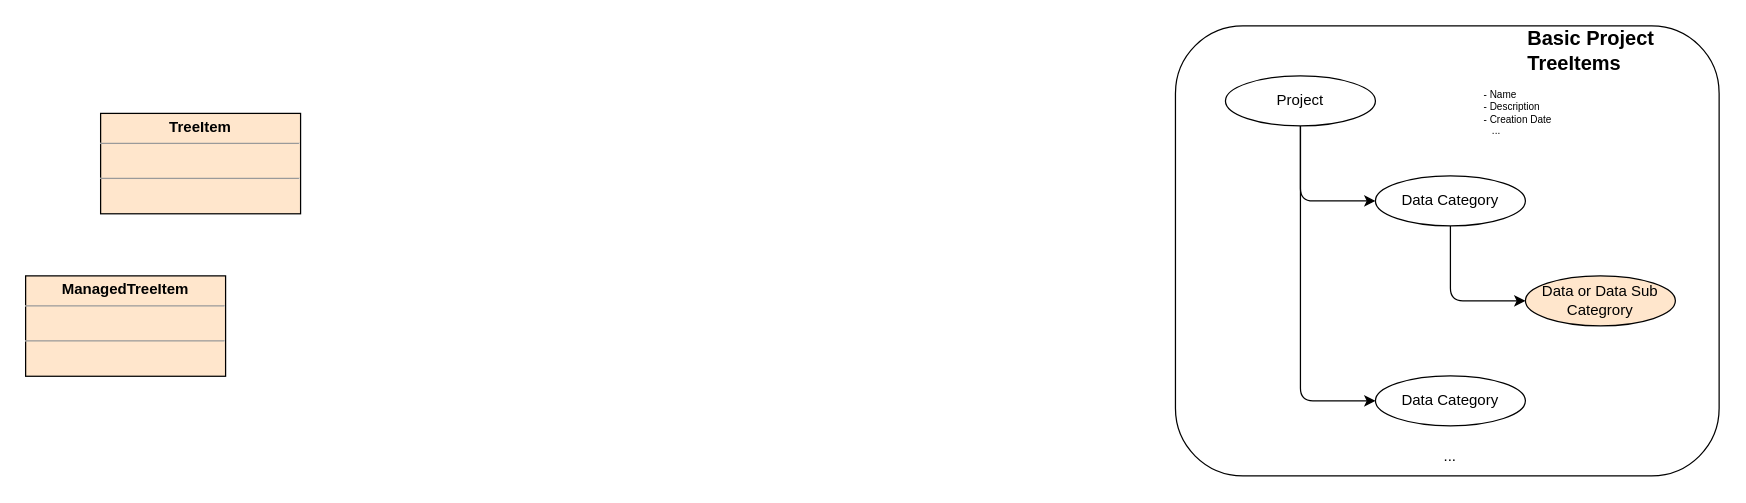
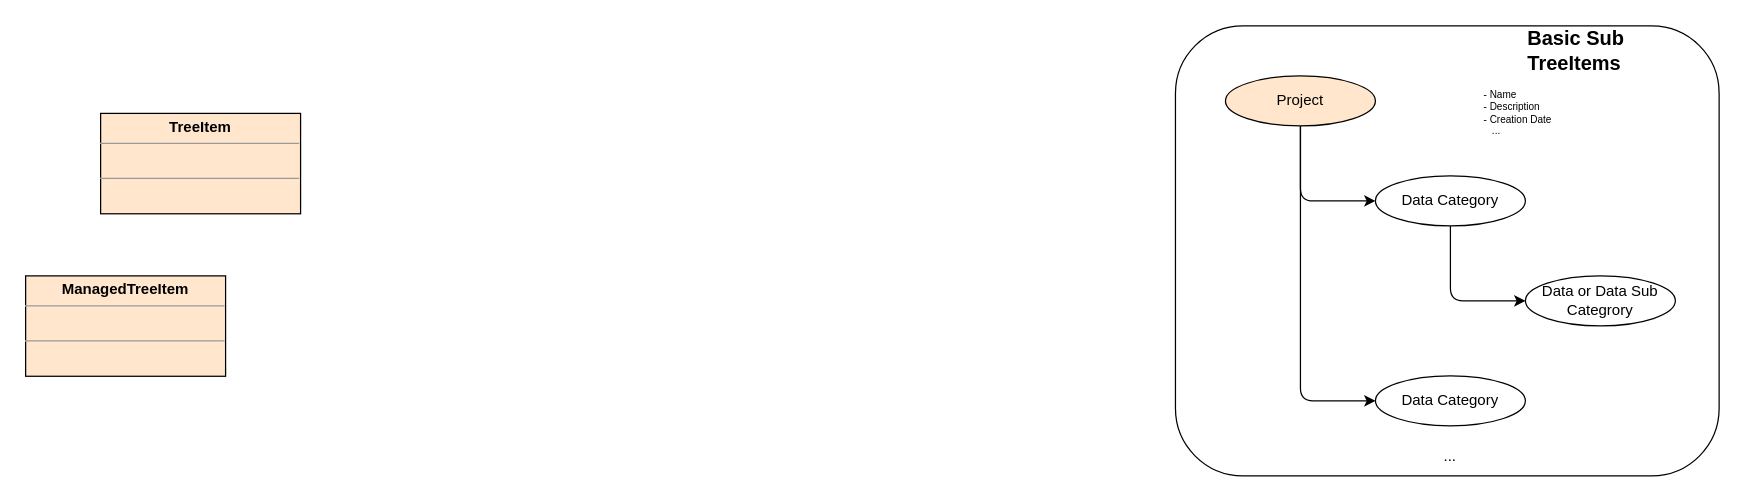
node "Basic Project TreeItems": label "Basic Project TreeItems" -> "Basic Sub TreeItems"
node "Project": fillcolor #ffffff -> #ffe6cc
node "Data or Data Sub Categrory": fillcolor #ffe6cc -> #ffffff
